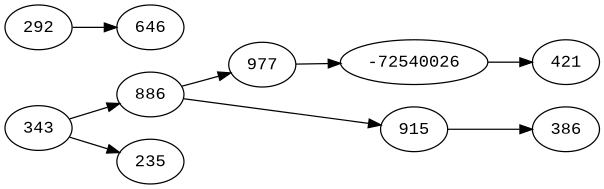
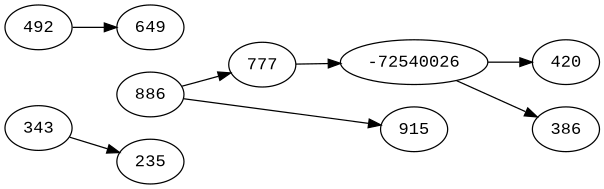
node "292": label "292" -> "492"
node "646": label "646" -> "649"
node "421": label "421" -> "420"
node "977": label "977" -> "777"
edge "343" -> "886": removed
edge "915" -> "386": now "-72540026" -> "386"
